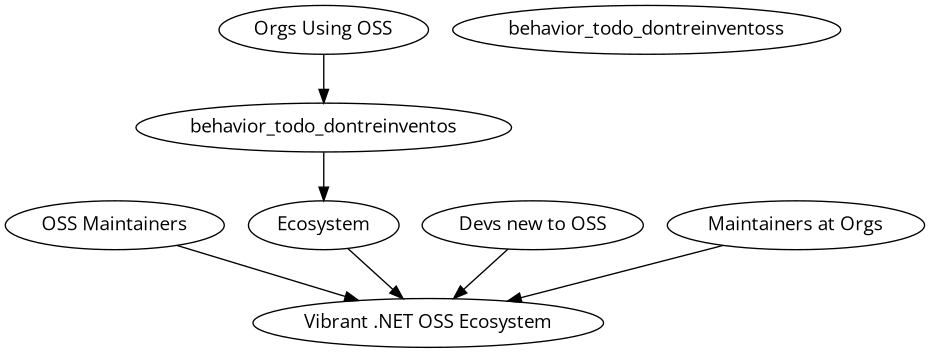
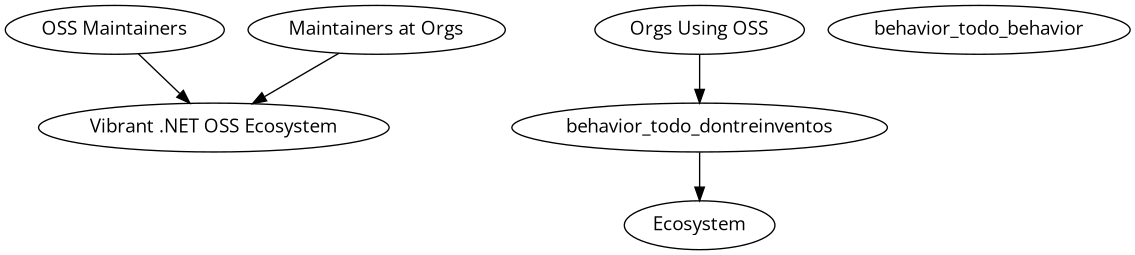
node "behavior_todo_dontreinventoss": label "behavior_todo_dontreinventoss" -> "behavior_todo_behavior"
node "Devs new to OSS": removed
edge "Ecosystem" -> "Vibrant .NET OSS Ecosystem": removed
